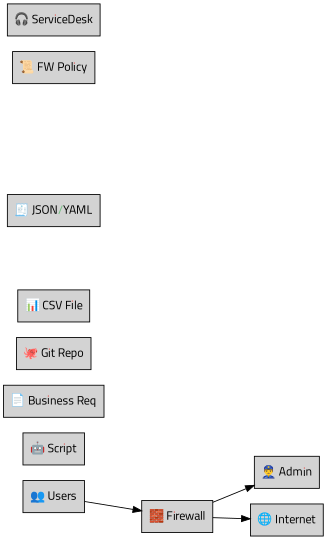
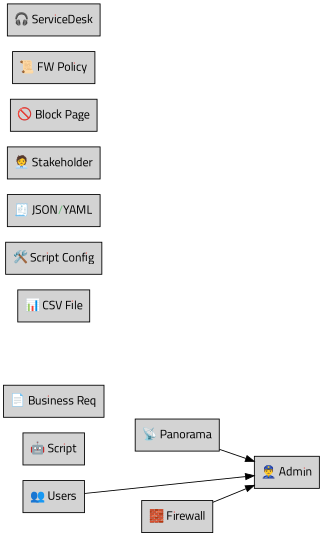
node "🚫 Block Page": added
node "🧑‍💼 Stakeholder": added
node "🛠️ Script Config": added
node "🐙 Git Repo": removed
node "📡 Panorama": added
edge "👥 Users" -> "🧱 Firewall": now "👥 Users" -> "👮‍♂️ Admin"
node "🌐 Internet": removed
